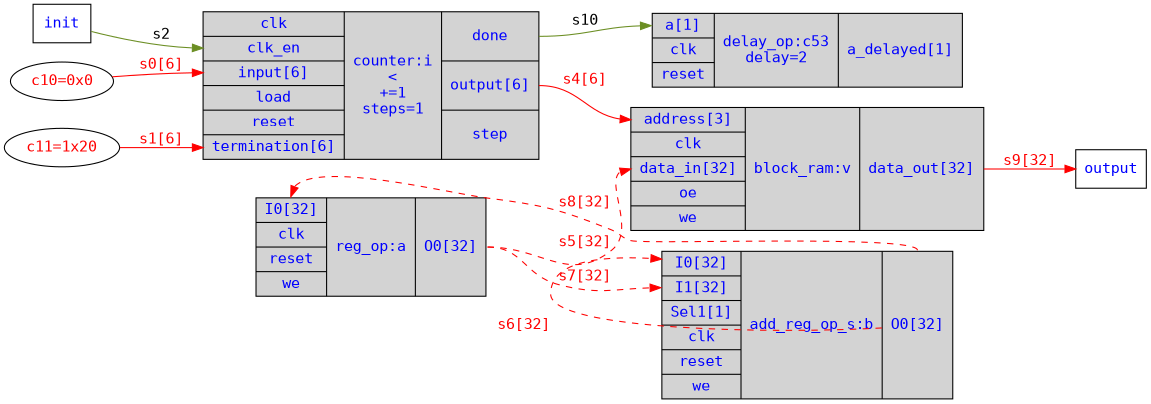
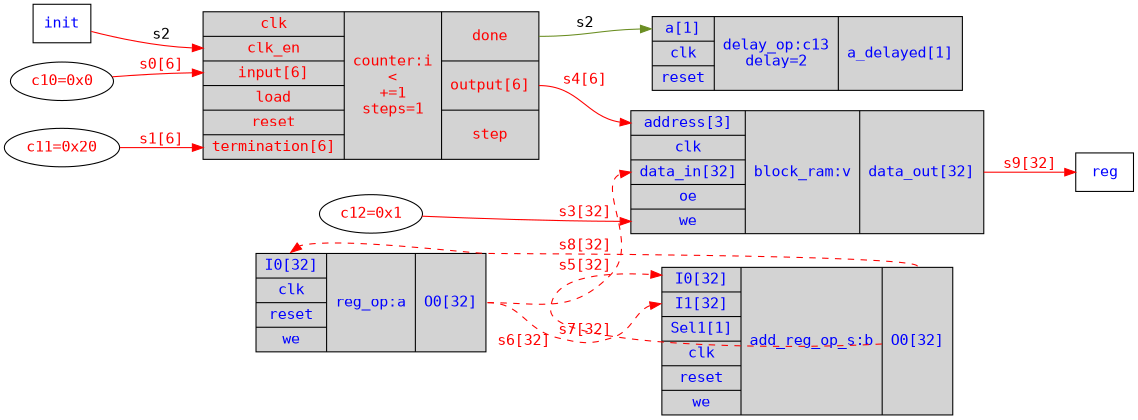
edge "clk" -> "a[1]": label "s10" -> "s2"
edge "init" -> "clk": color olivedrab -> red
node "a[1]": text "delay_op:c53" -> "delay_op:c13"
node "clk": fontcolor blue -> red
node "c11=1x20": label "c11=1x20" -> "c11=0x20"
node "output": label "output" -> "reg"
node "c12=0x1": added
